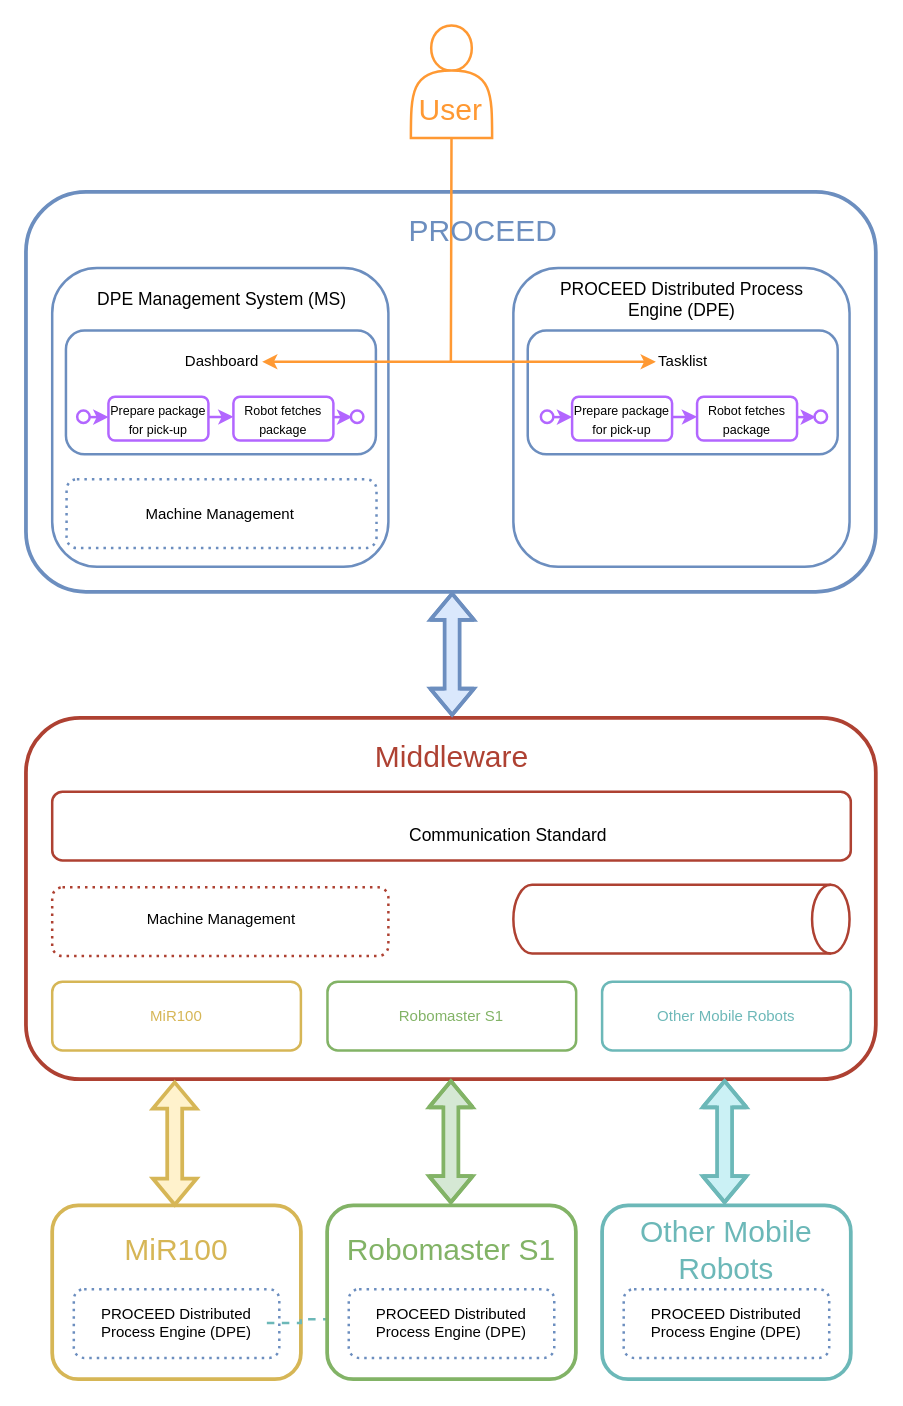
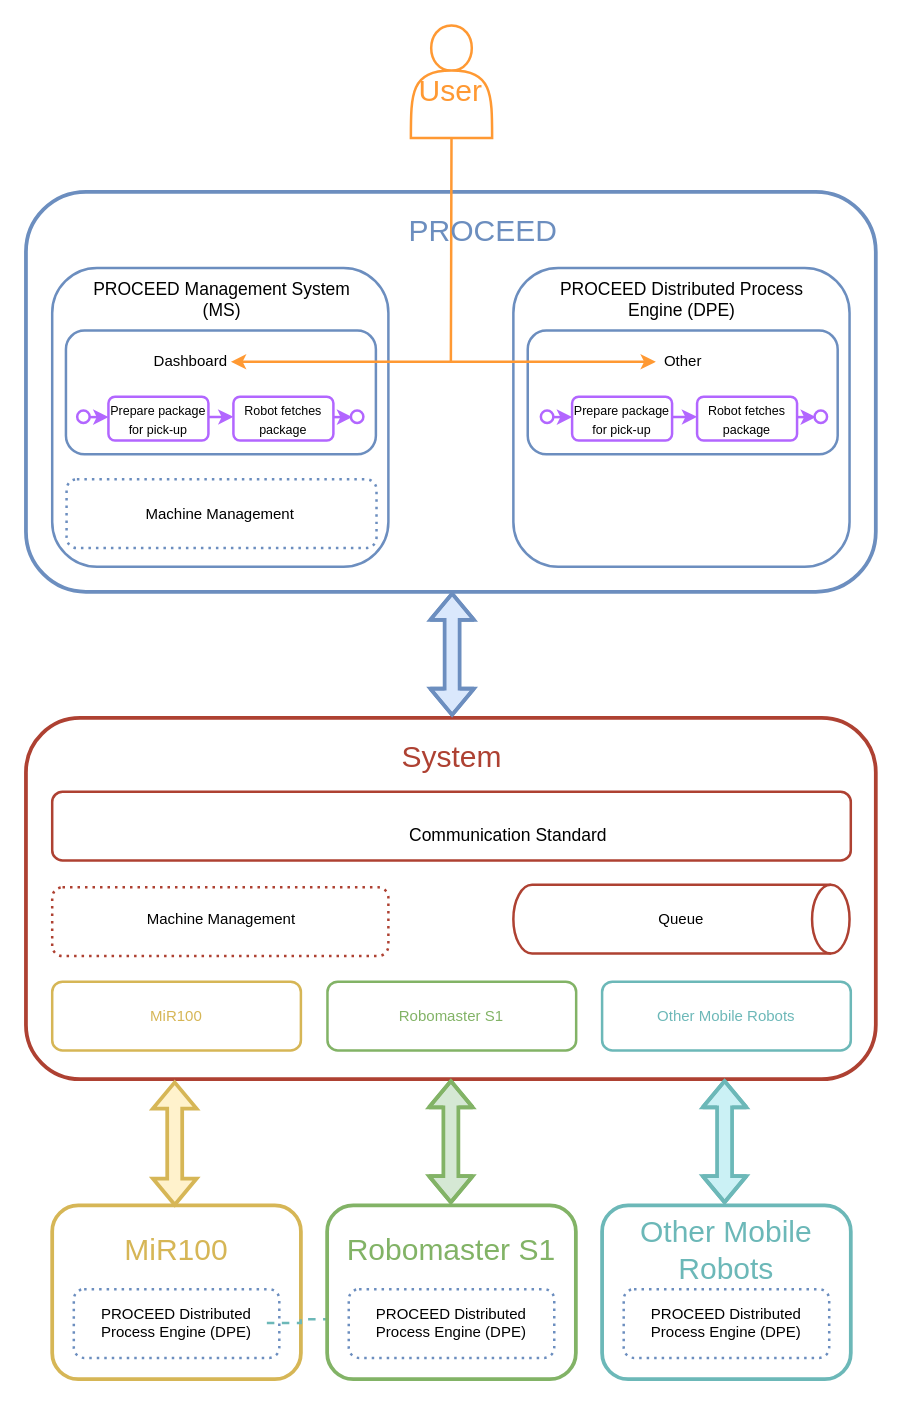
node "User": moved (451, 111) -> (451, 92)
node "DPE Management System (MS)": label "DPE Management System (MS)" -> "PROCEED Management System (MS)"
node "Dashboard": moved (222, 362) -> (191, 362)
node "Tasklist": label "Tasklist" -> "Other"
node "Middleware": label "Middleware" -> "System"
node "Queue": added
